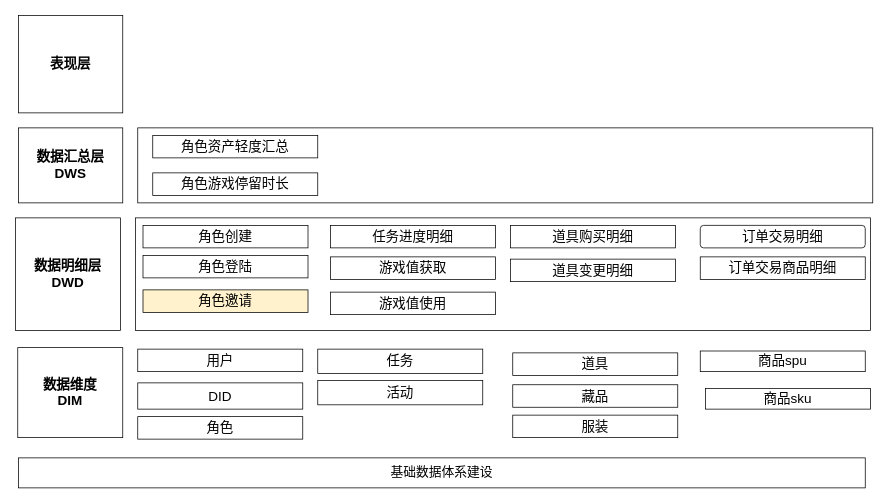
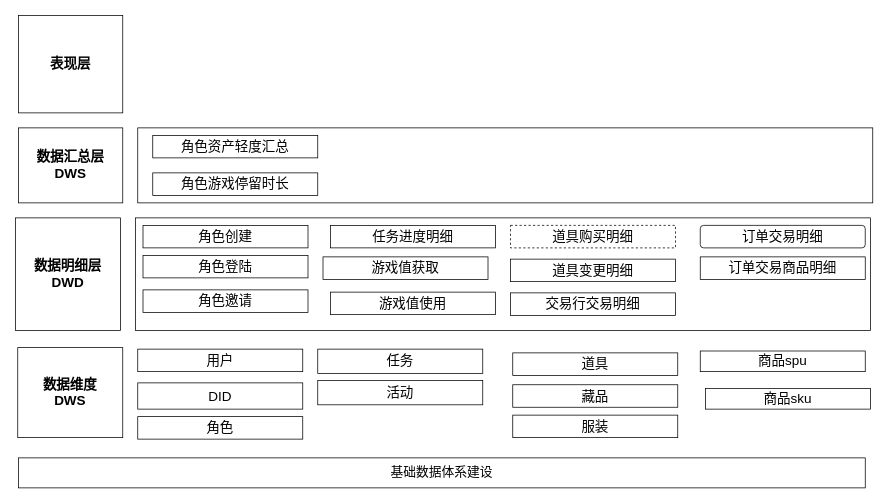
node "道具购买明细": style solid -> dashed
node "游戏值获取": moved (413, 268) -> (405, 268)
node "角色邀请": fillcolor #fff2cc -> #ffffff
node "交易行交易明细": added
node "数据维度 DIM": label "数据维度 DIM" -> "数据维度 DWS"
